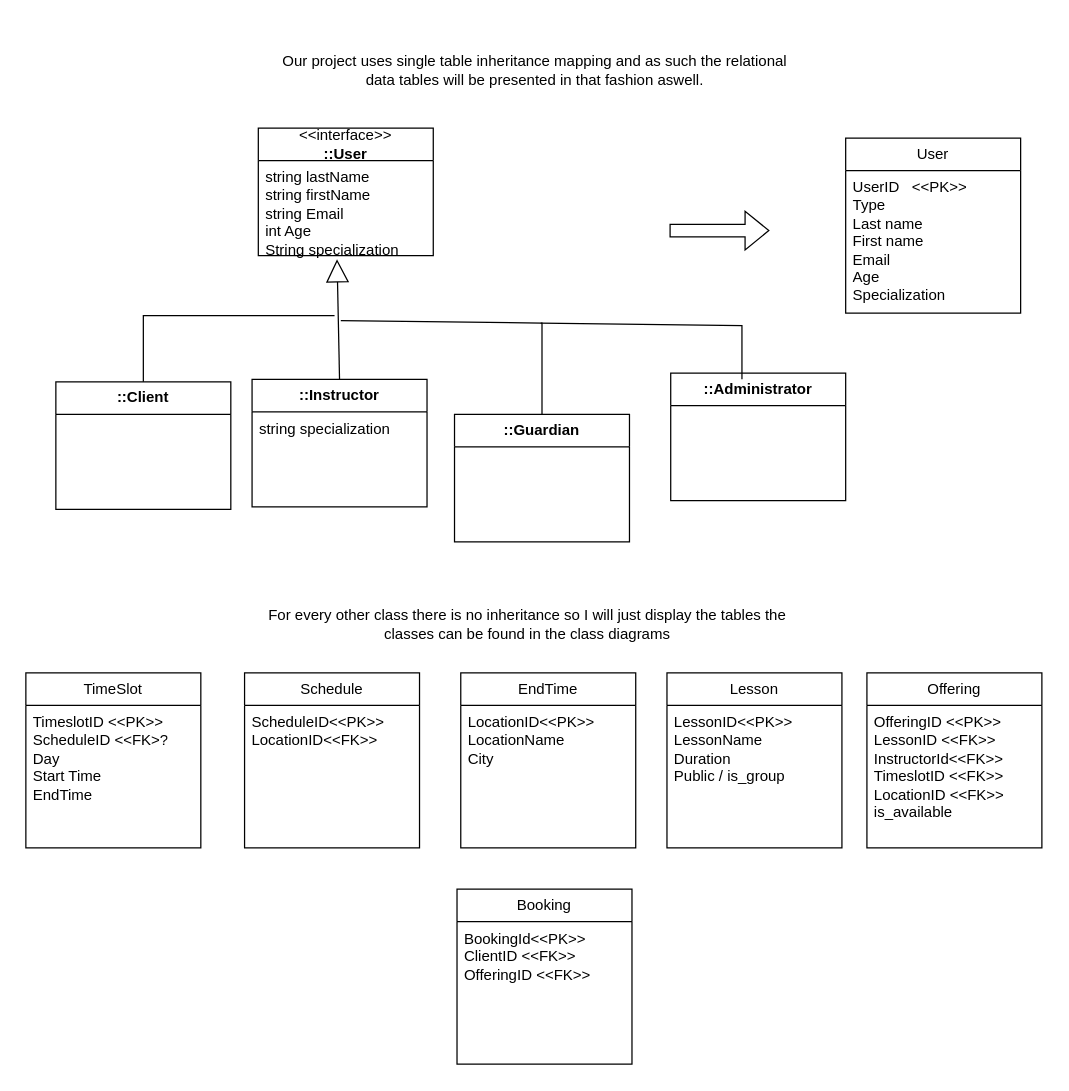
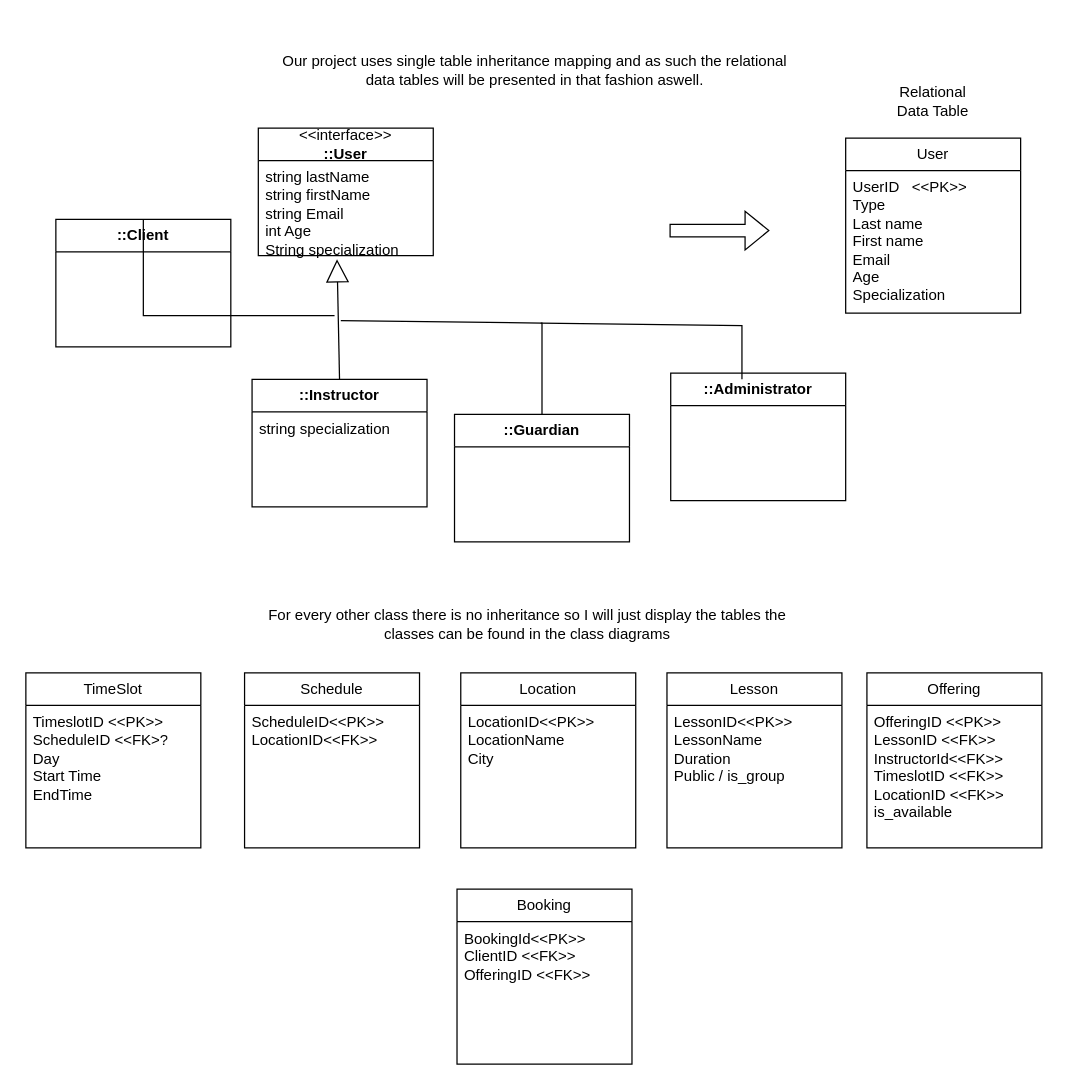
node "Relational Data Table": added
node "::Client": moved (143, 446) -> (143, 283)
node "EndTime": label "EndTime" -> "Location"
